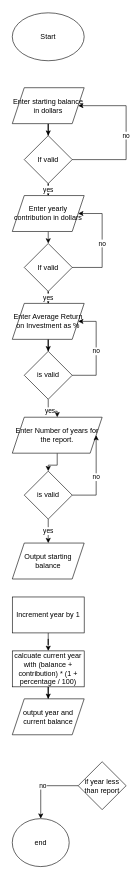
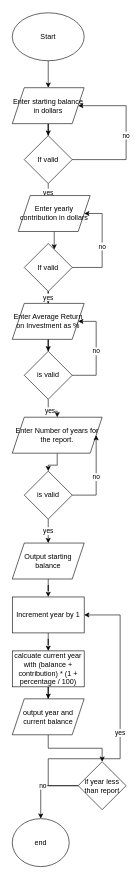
edge "Start" -> "Enter starting balance in dollars": added
node "Enter yearly contribution in dollars": moved (48, 213) -> (54, 213)
edge "Output starting balance" -> "Increment year by 1": added
edge "output year and current balance" -> "if year less than report": added
edge "if year less than report" -> "Increment year by 1": added, label "yes"
